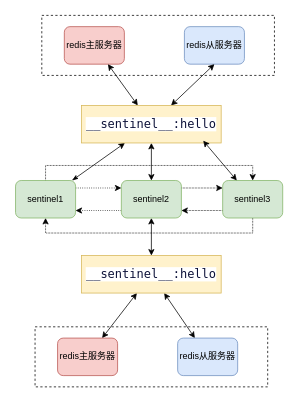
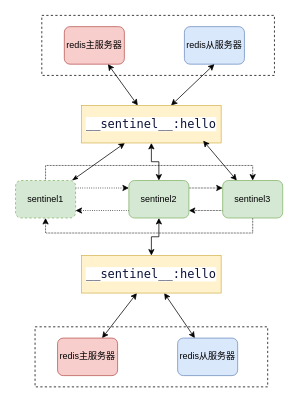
node "sentinel1": style solid -> dashed
node "sentinel2": moved (151, 199) -> (159, 199)
